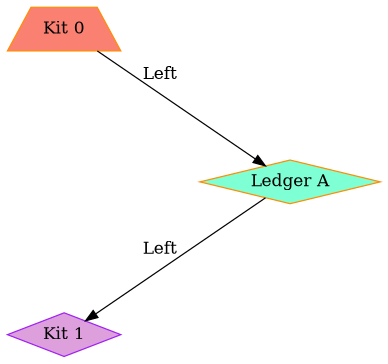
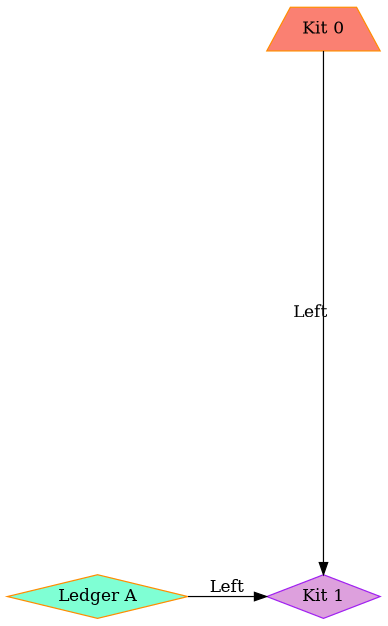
edge "Kit 0" -> "Ledger A": now "Kit 0" -> "Kit 1"
